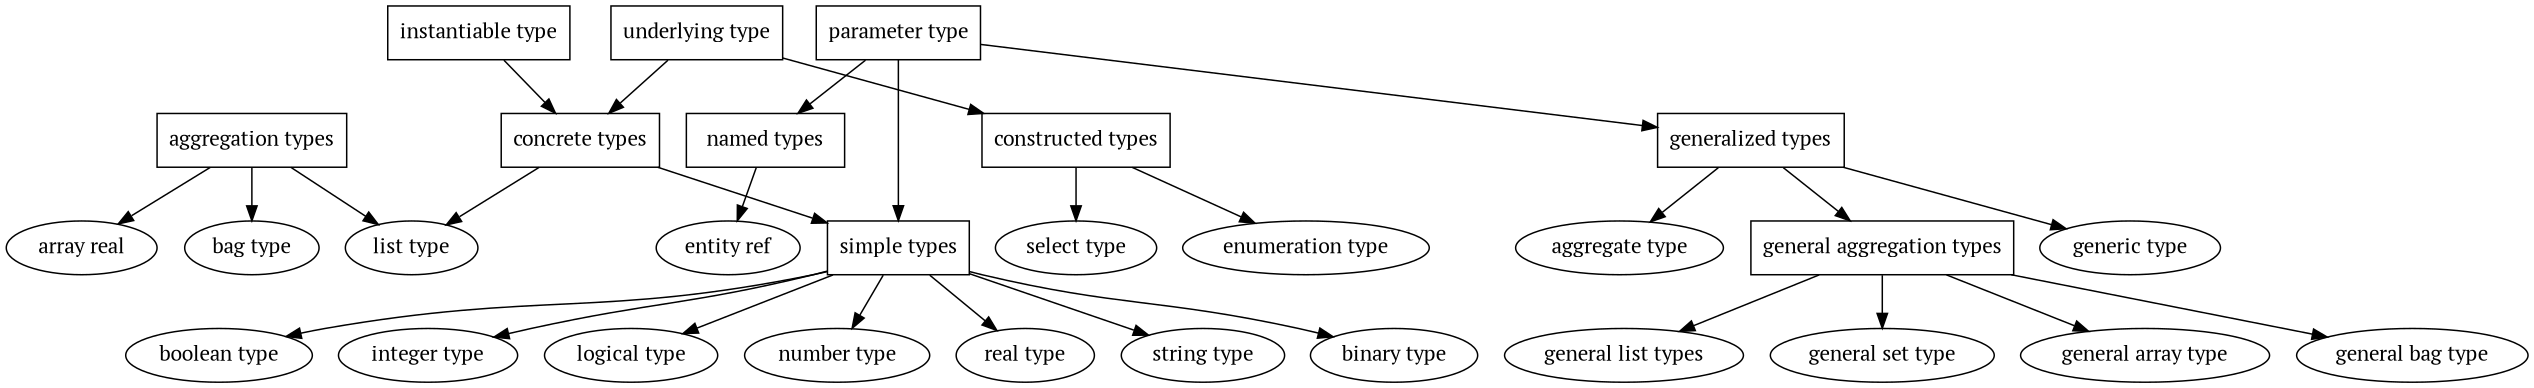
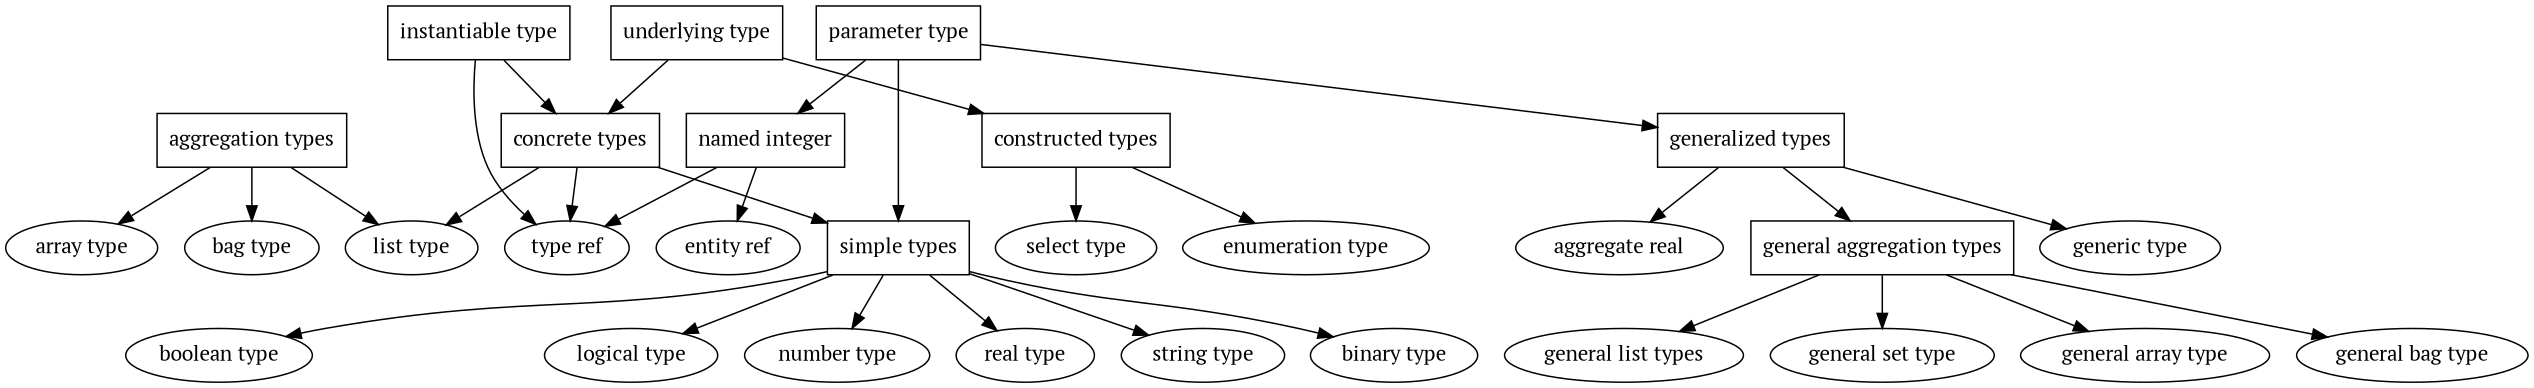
node "named types": label "named types" -> "named integer"
node "array real": label "array real" -> "array type"
node "type ref": added
node "aggregate type": label "aggregate type" -> "aggregate real"
node "integer type": removed
